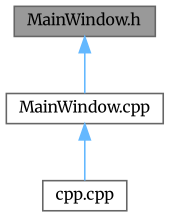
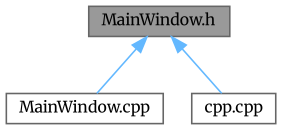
edge "cpp.cpp" -> "MainWindow.cpp": now "cpp.cpp" -> "MainWindow.h"
